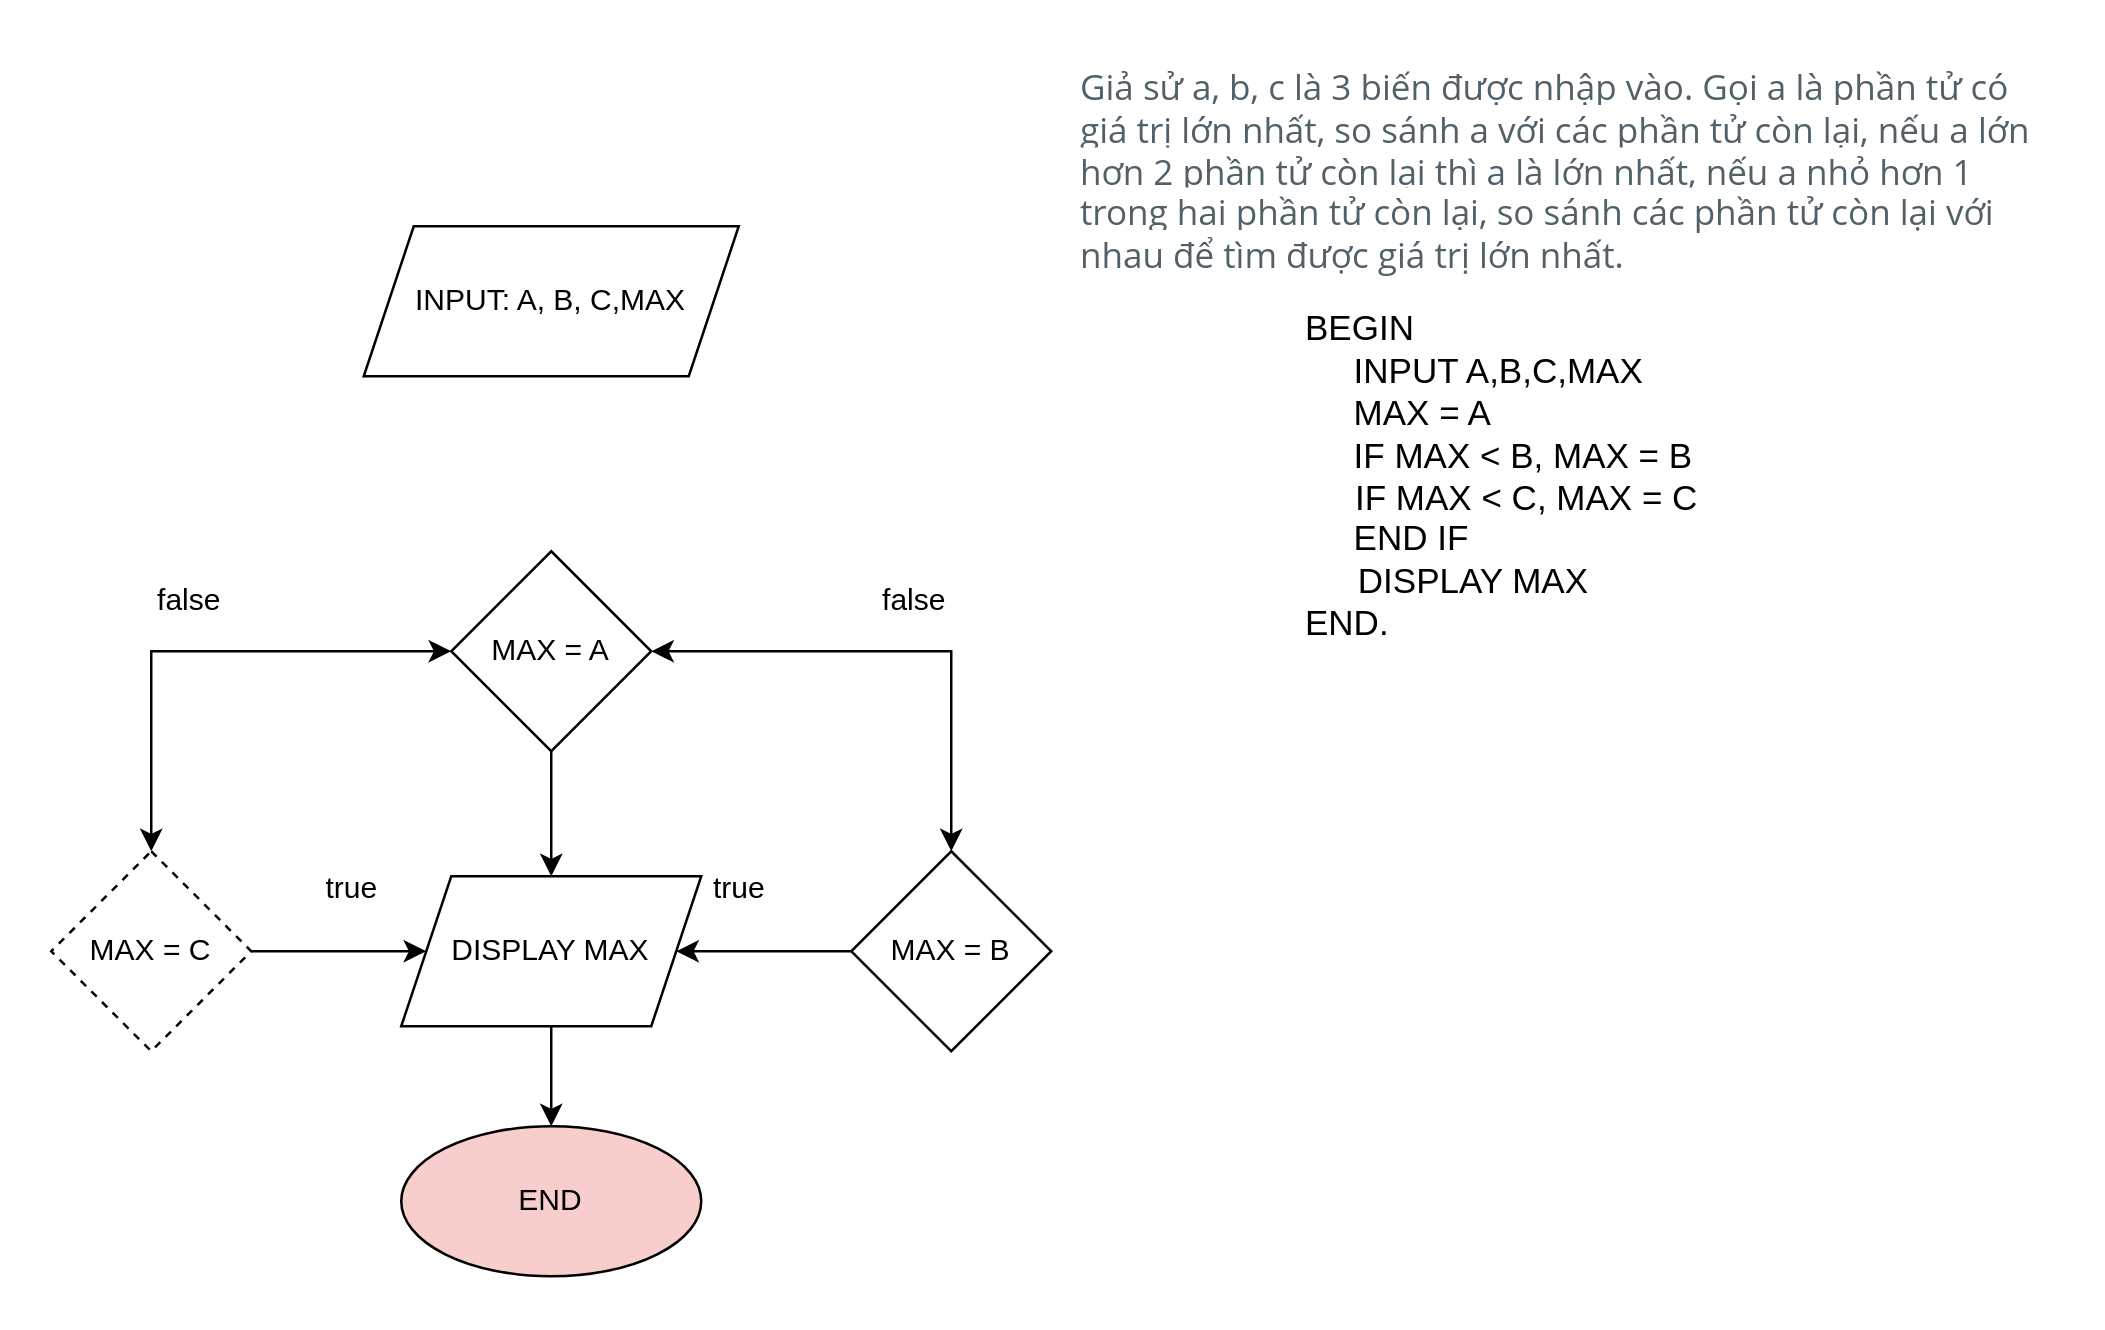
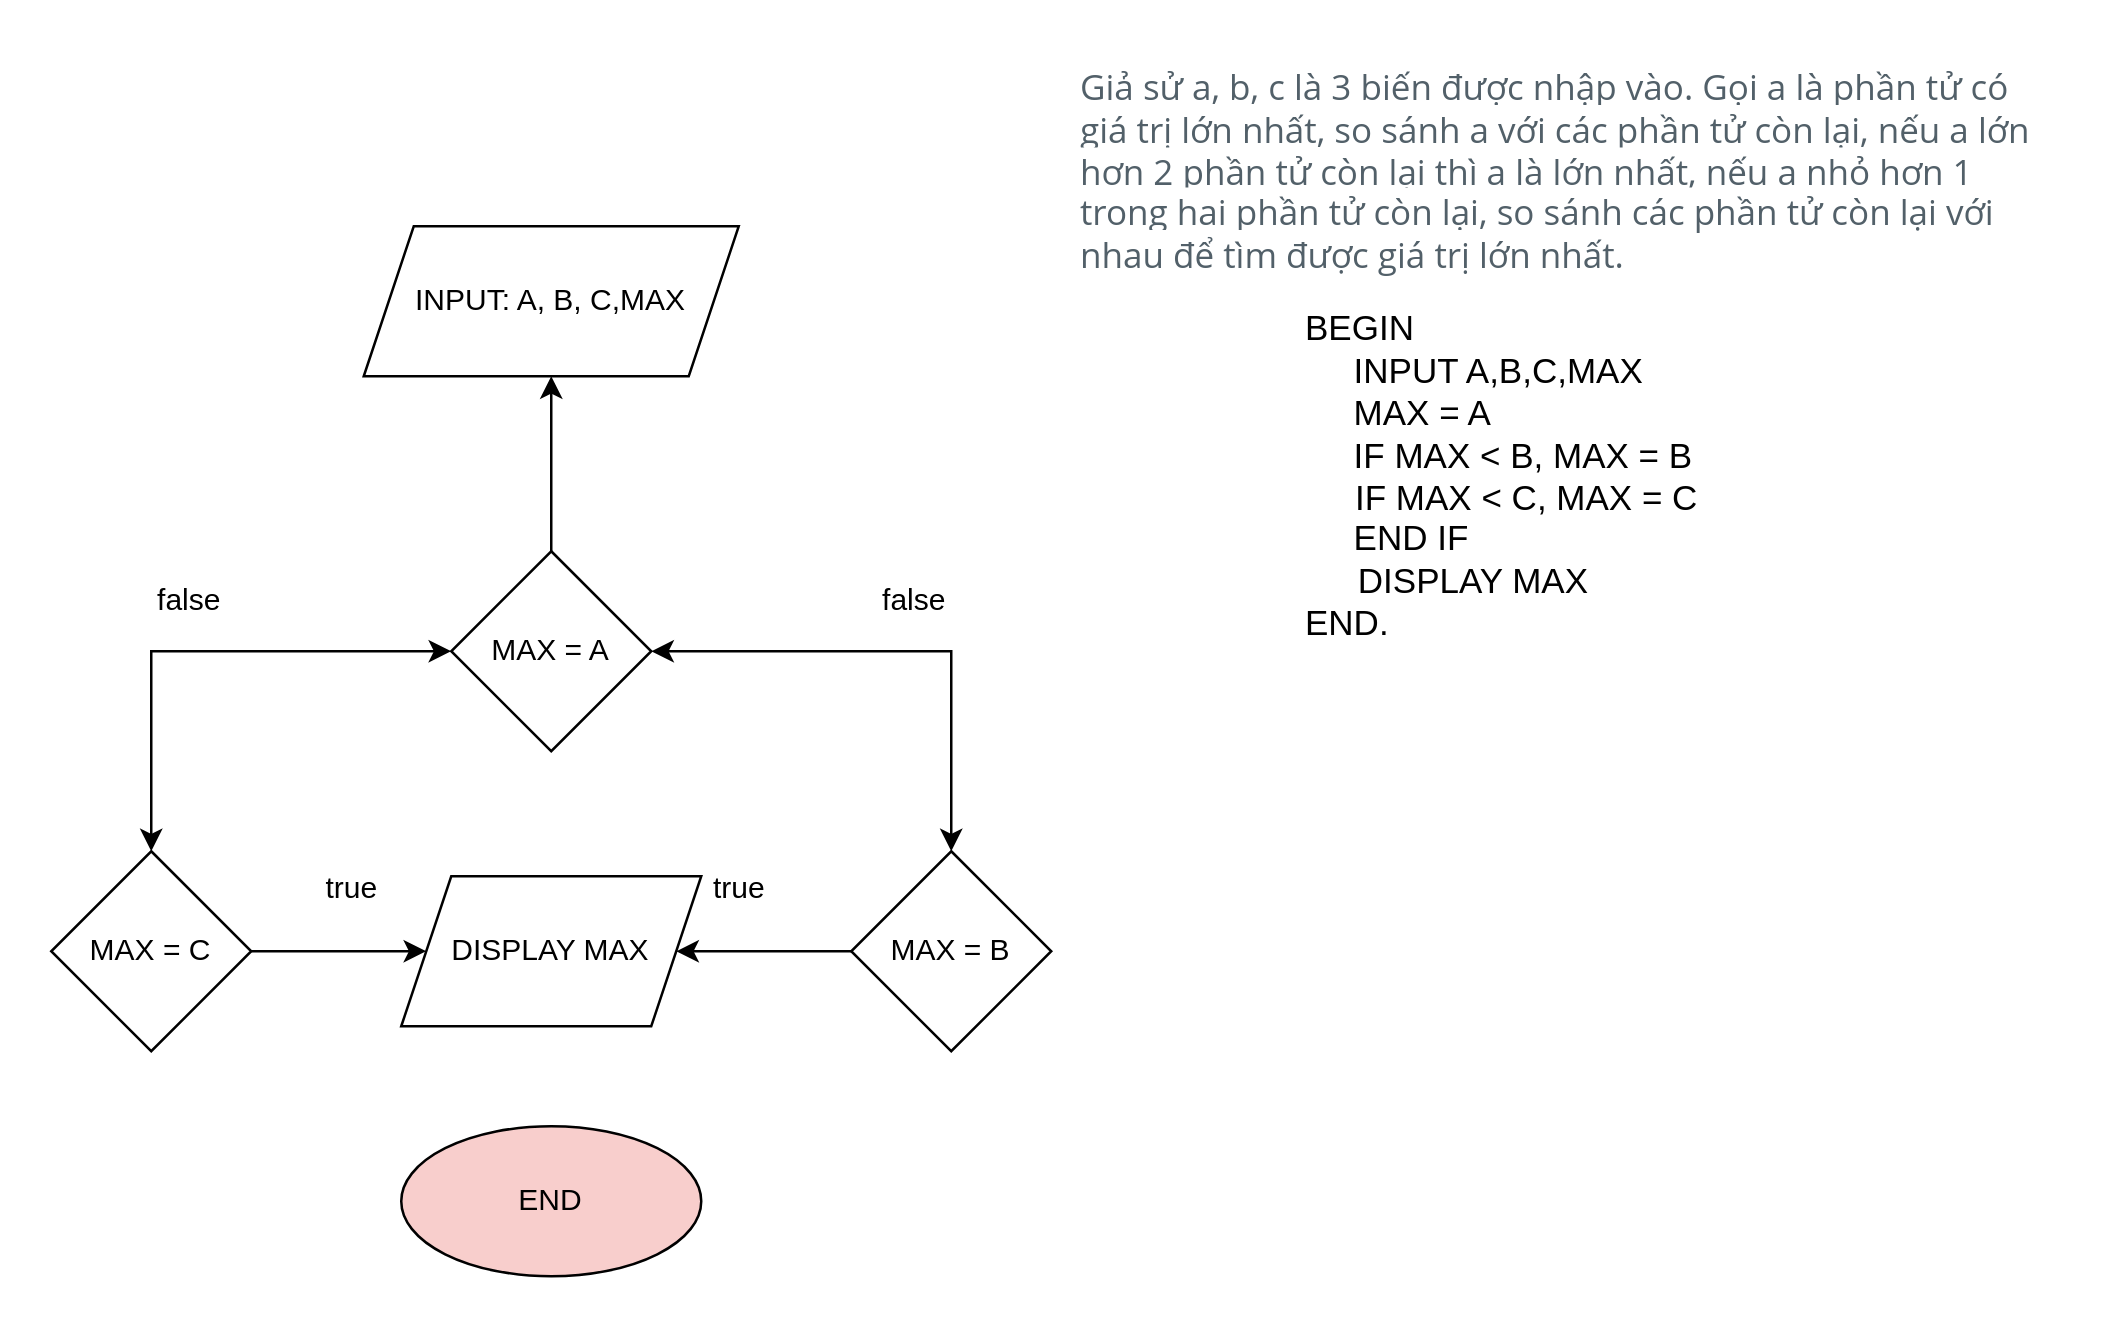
edge "MAX = A" -> "DISPLAY MAX": now "MAX = A" -> "INPUT: A, B, C,MAX"
node "MAX = C": style dashed -> solid
edge "DISPLAY MAX" -> "END": removed
